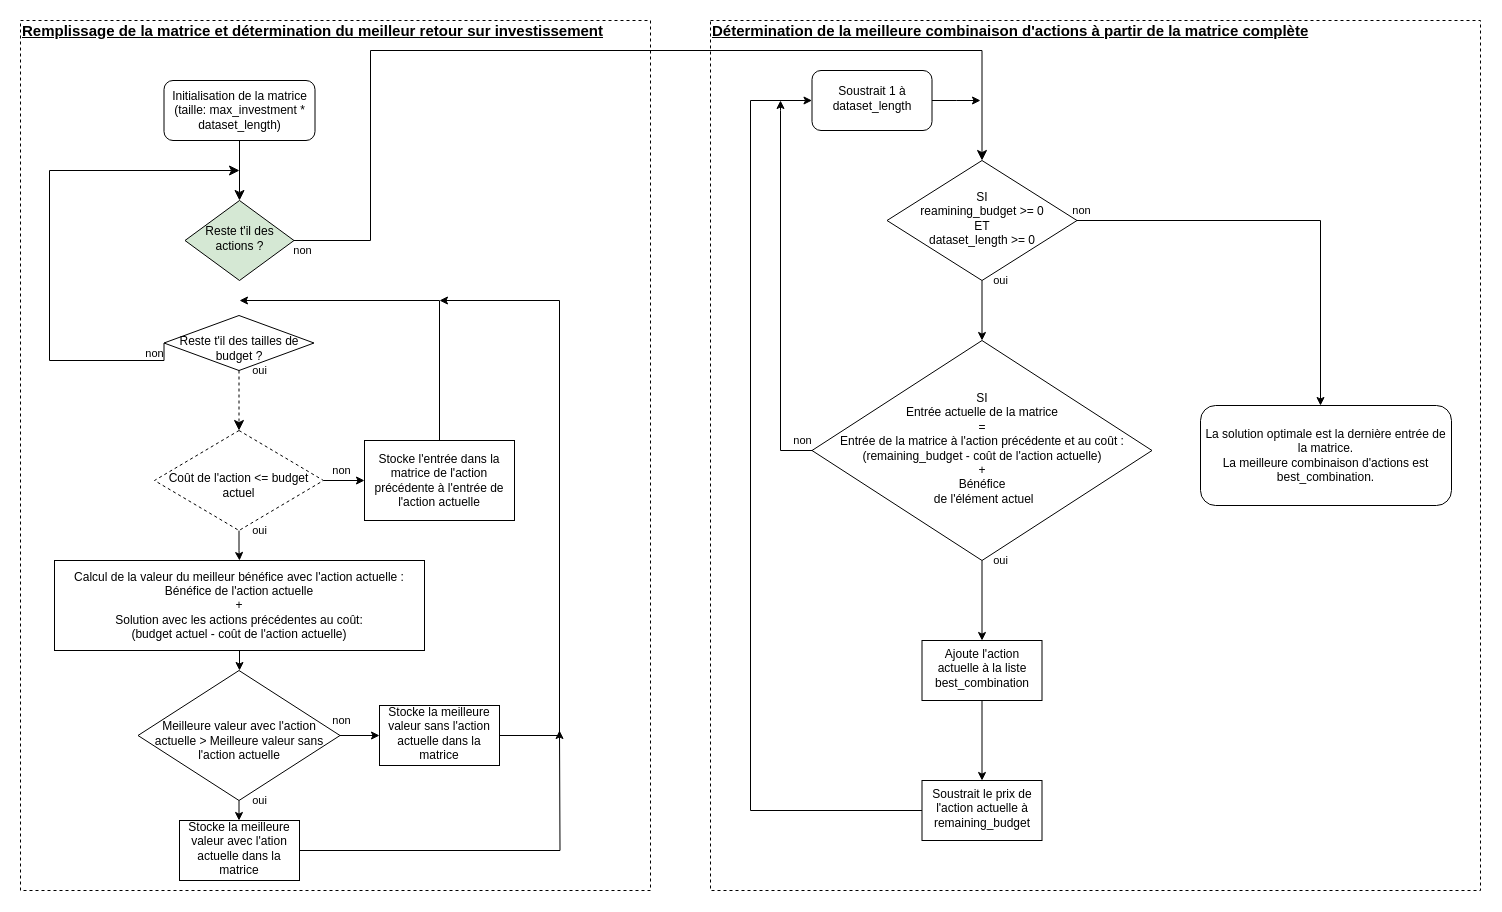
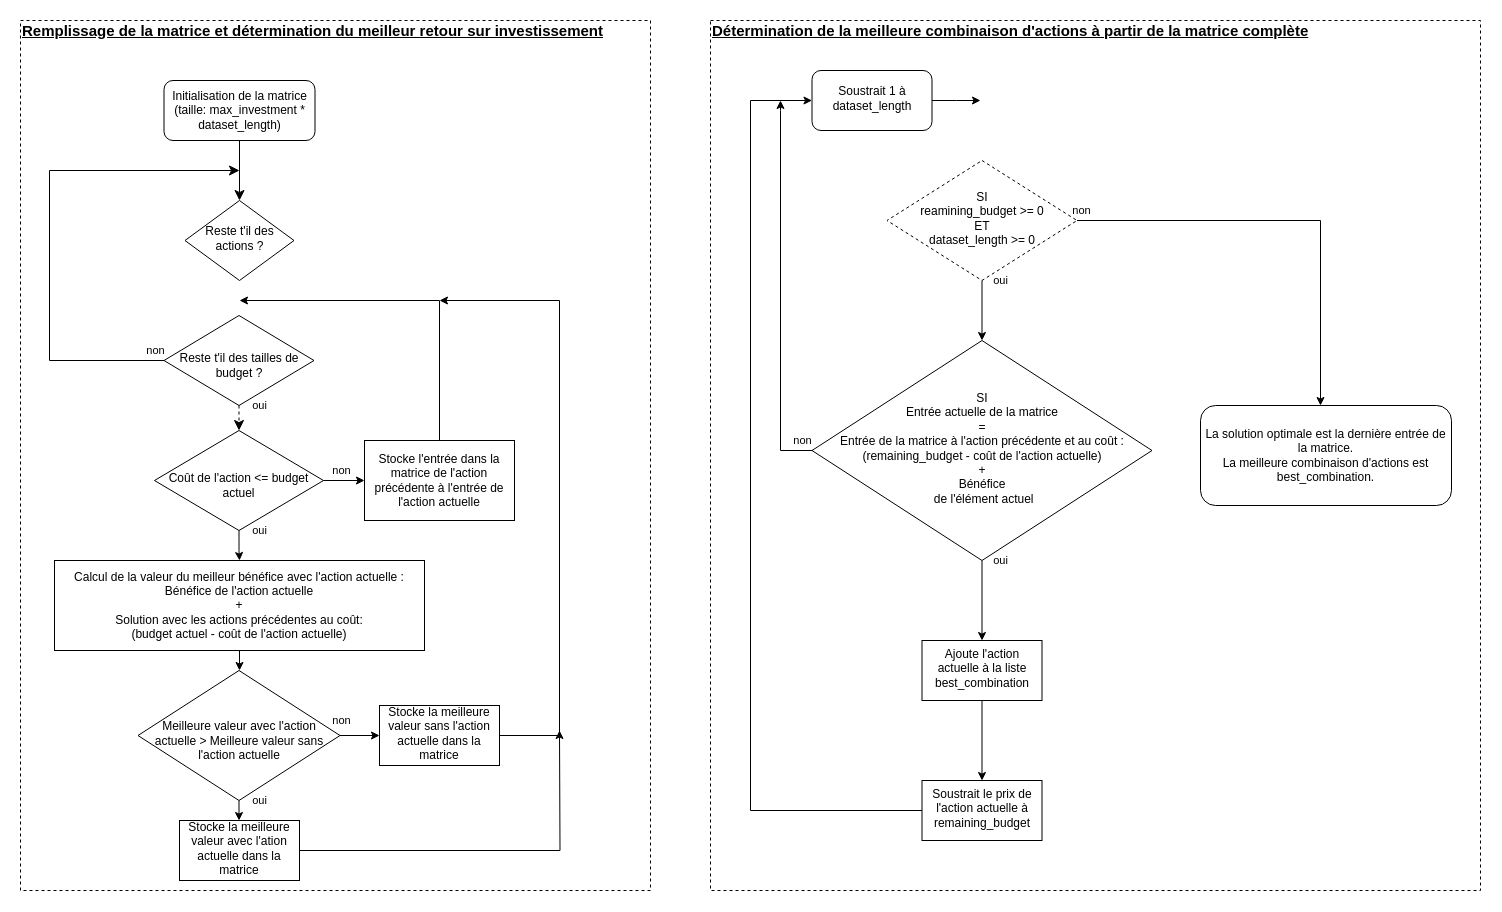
edge "Reste t'il des actions ?" -> "SI reamining_budget >= 0 ET dataset_length >= 0": removed, label "non"
node "SI reamining_budget >= 0 ET dataset_length >= 0": style solid -> dashed
node "Reste t'il des actions ?": fillcolor #d5e8d4 -> #ffffff
node "Reste t'il des tailles de budget ?": size 150x55 -> 150x90
node "Coût de l'action <= budget actuel": style dashed -> solid
